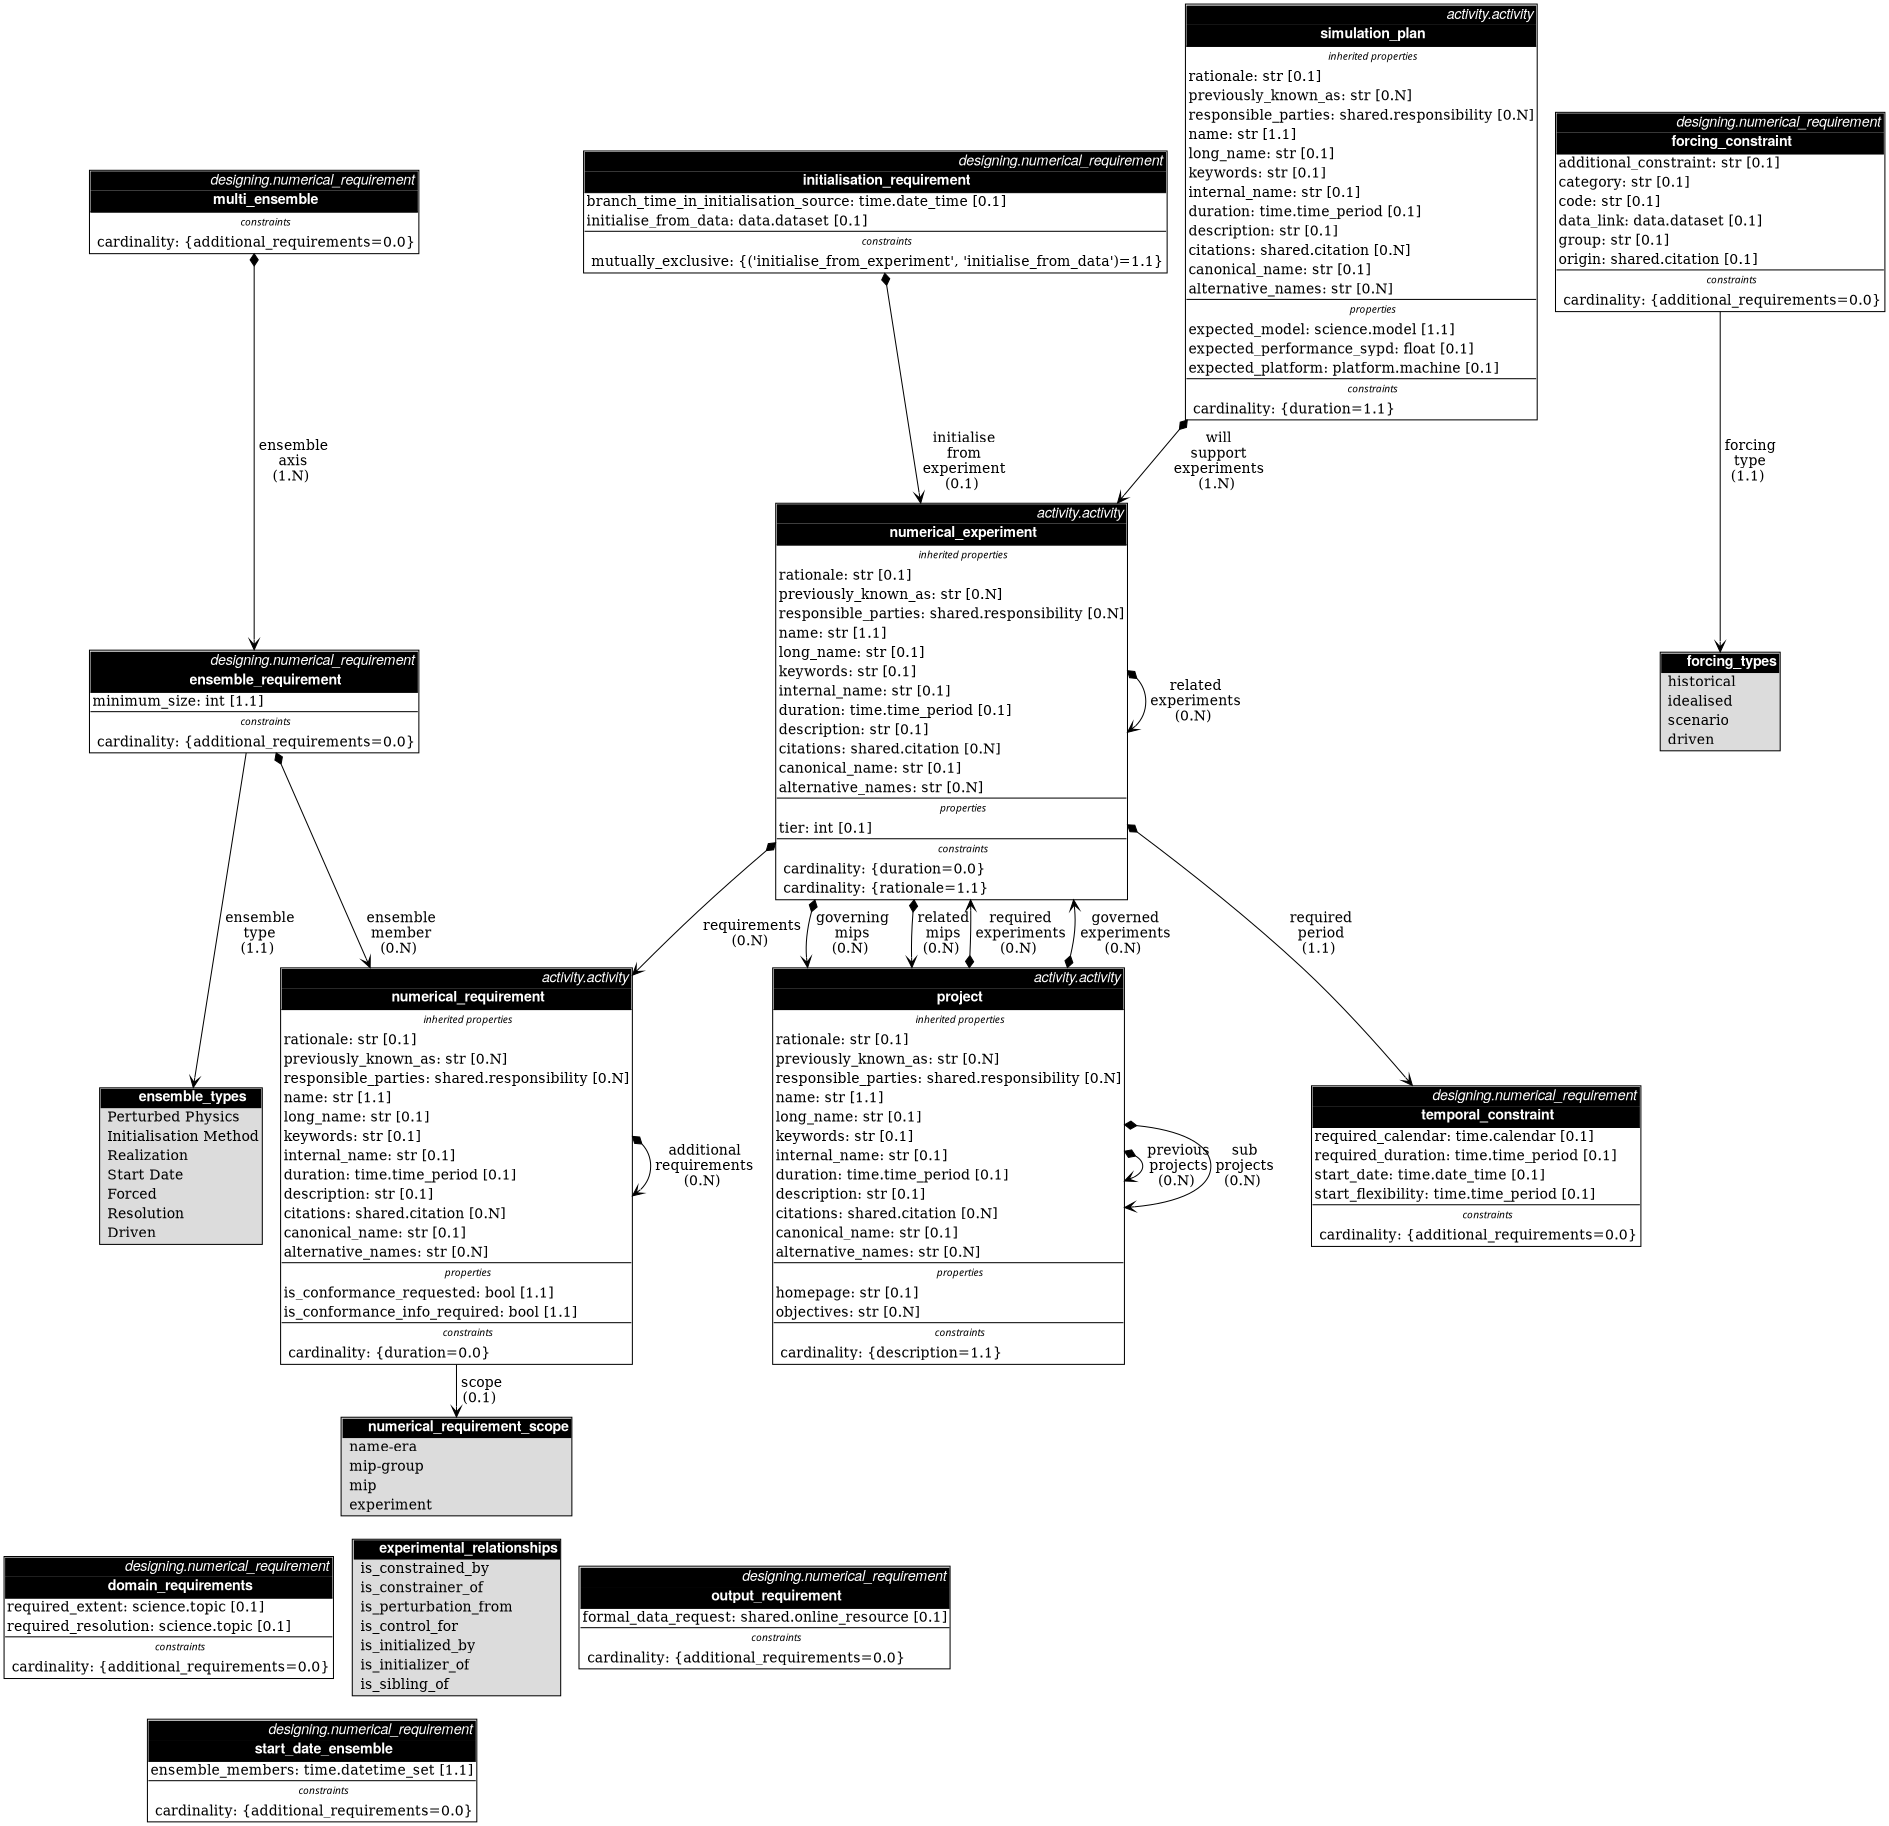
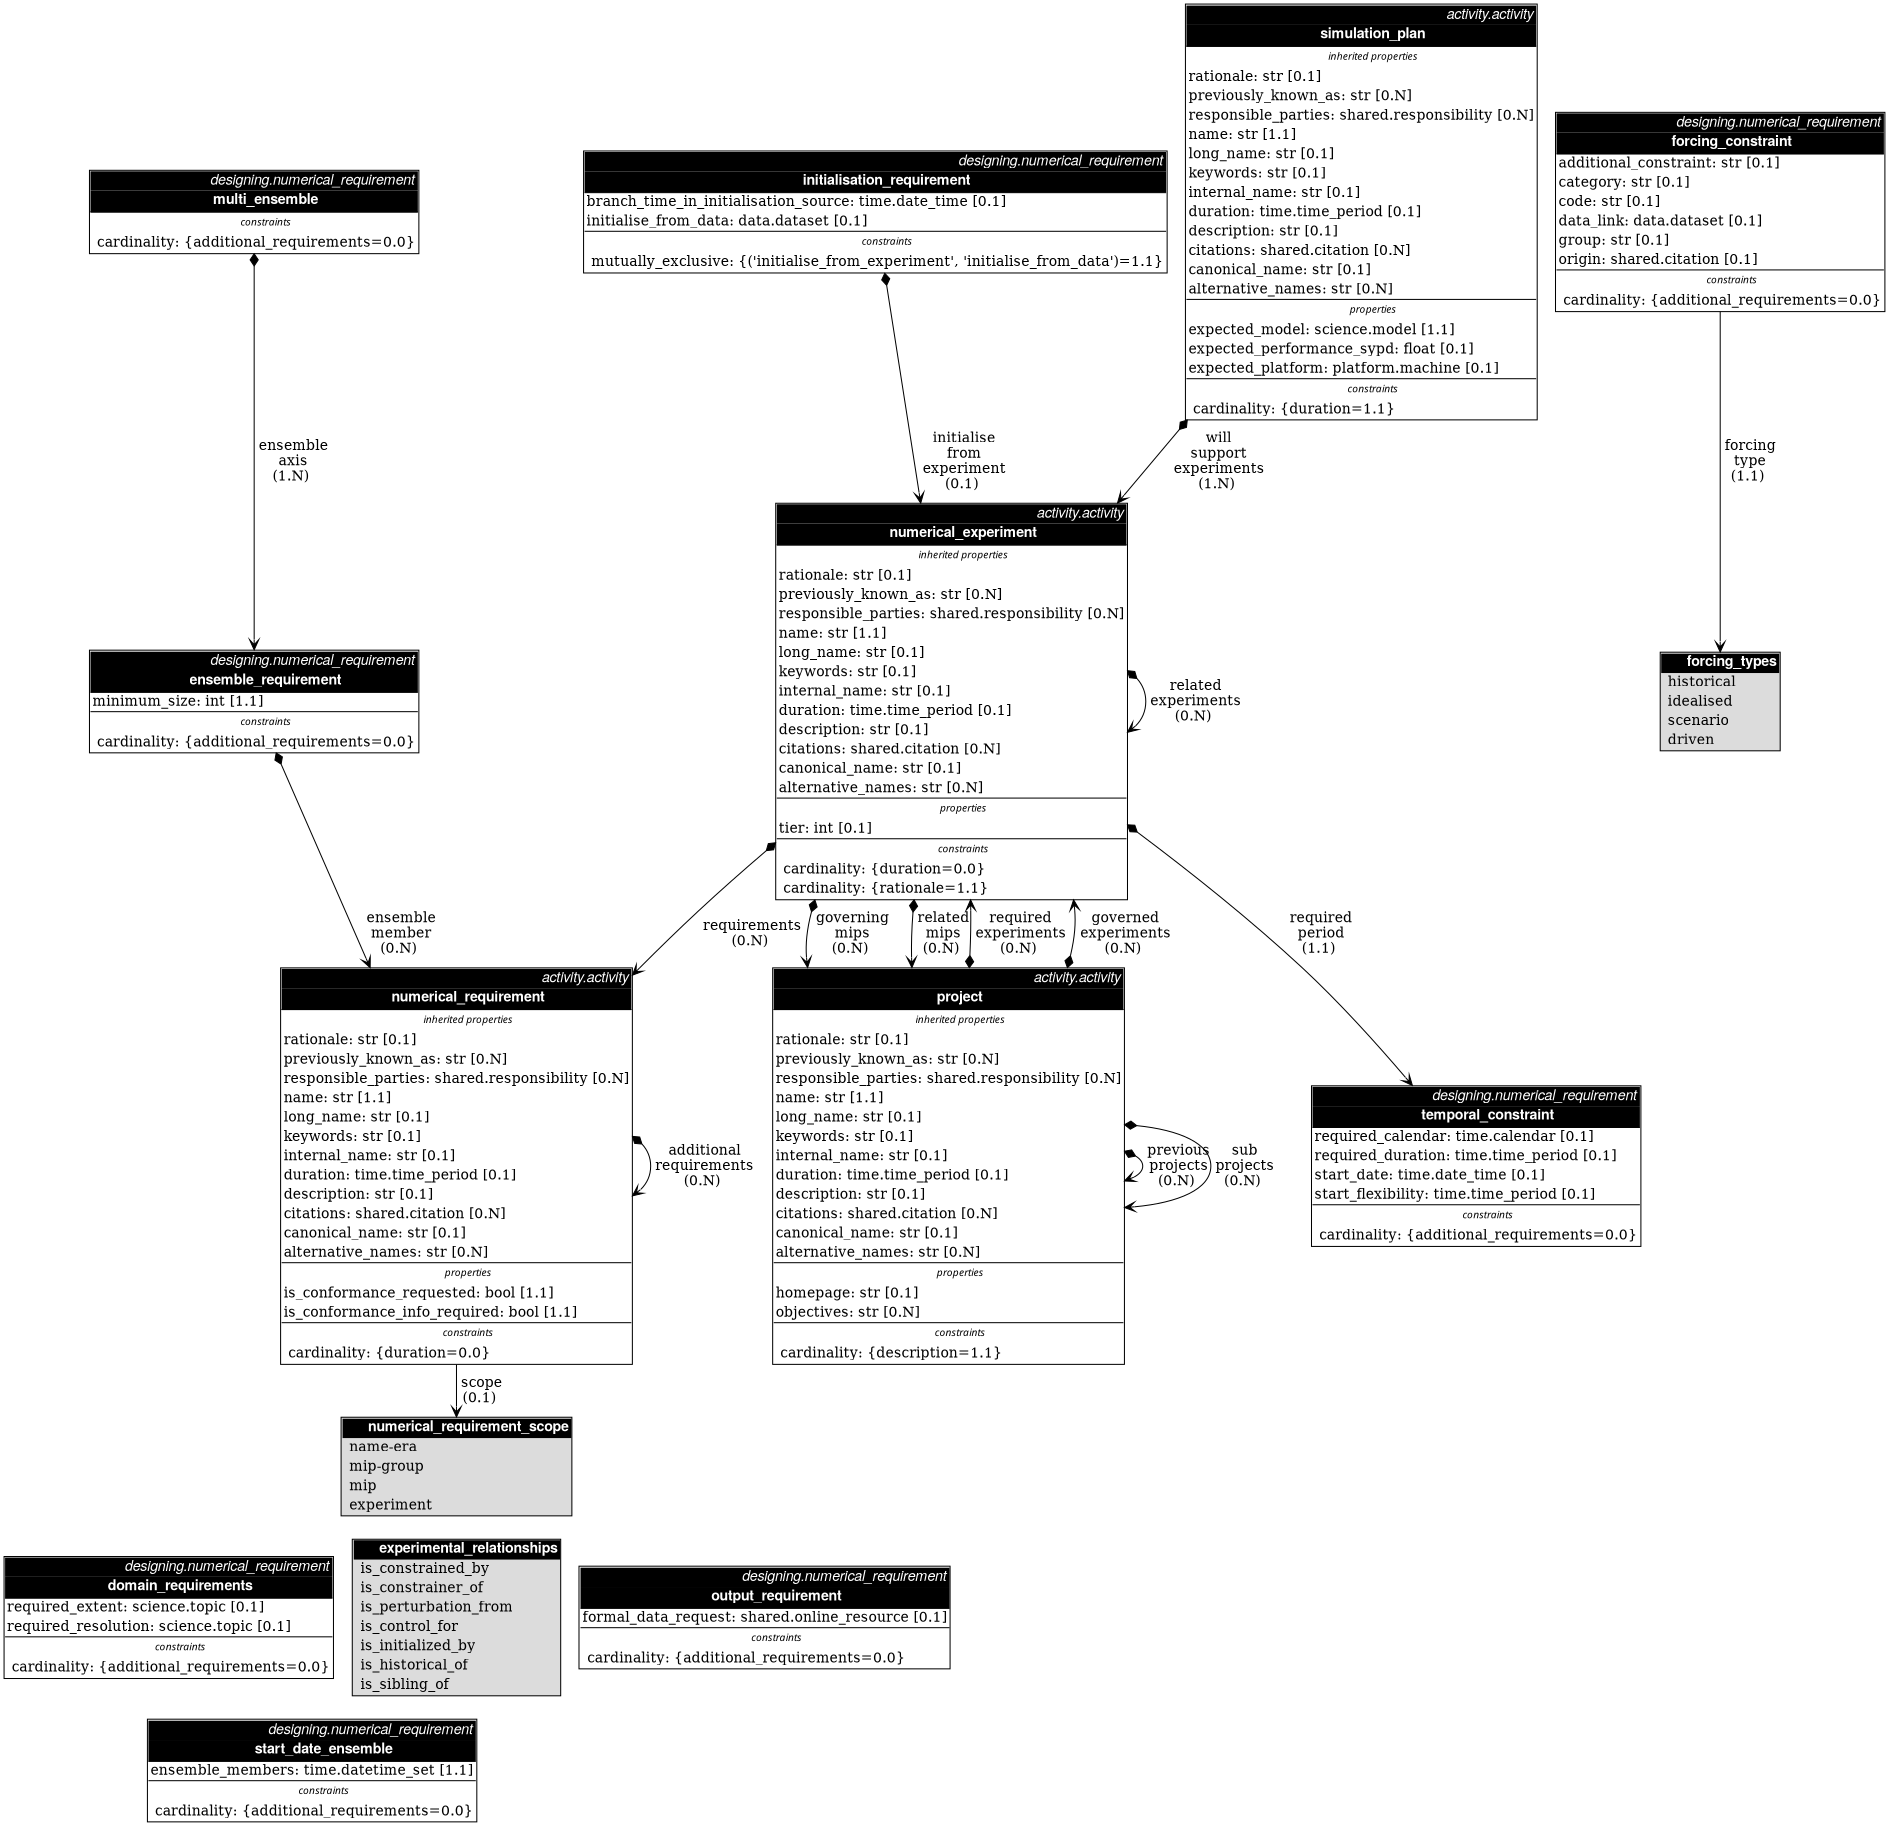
node "ensemble_types": removed
node "experimental_relationships": text "is_initializer_of" -> "is_historical_of"
